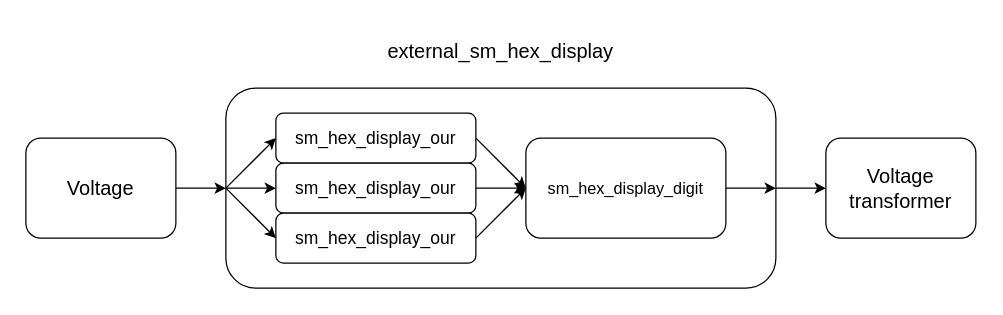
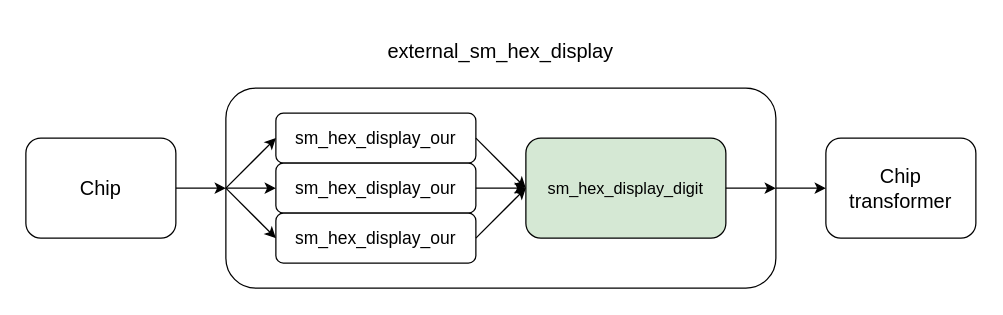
node "Voltage": label "Voltage" -> "Chip"
node "sm_hex_display_digit": fillcolor #ffffff -> #d5e8d4
node "Voltage transformer": label "Voltage transformer" -> "Chip transformer"
